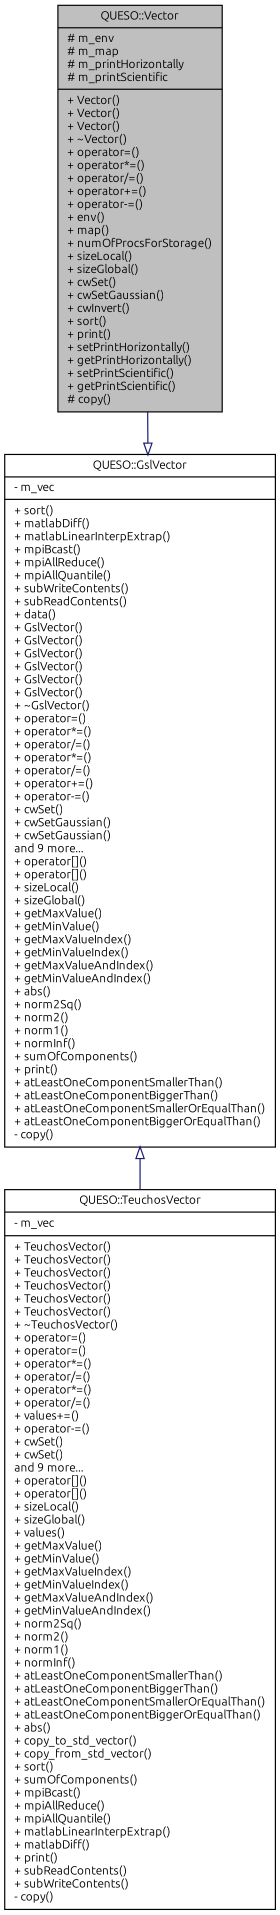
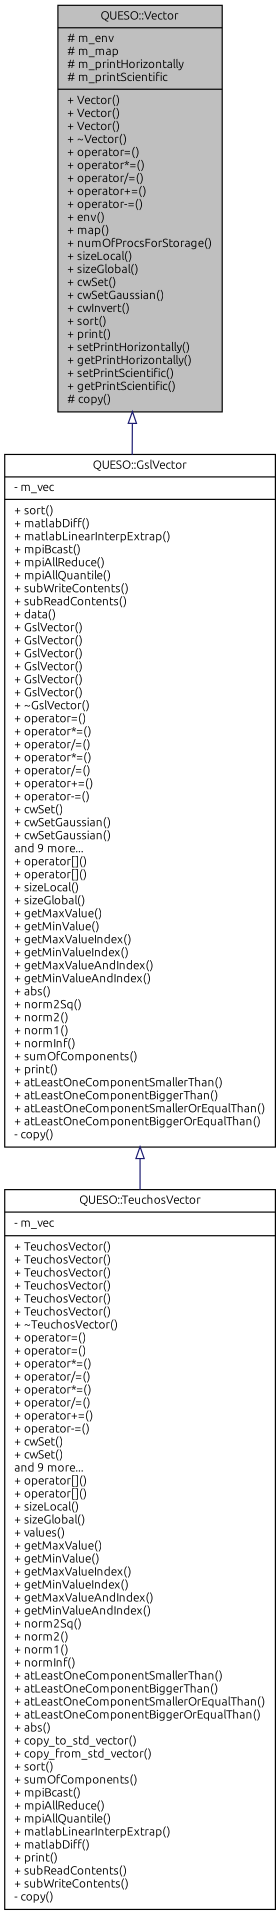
edge "QUESO::Vector" -> "QUESO::GslVector": reversed
node "QUESO::TeuchosVector": text "+ values+=()" -> "+ operator+=()"
